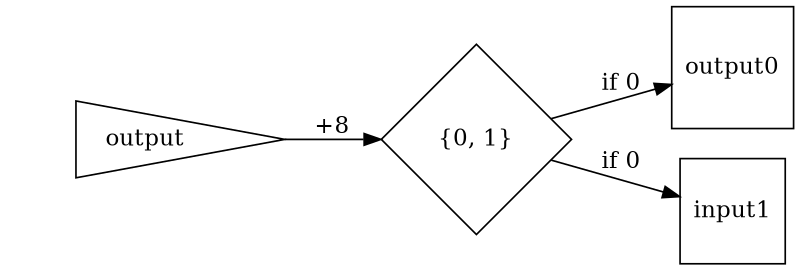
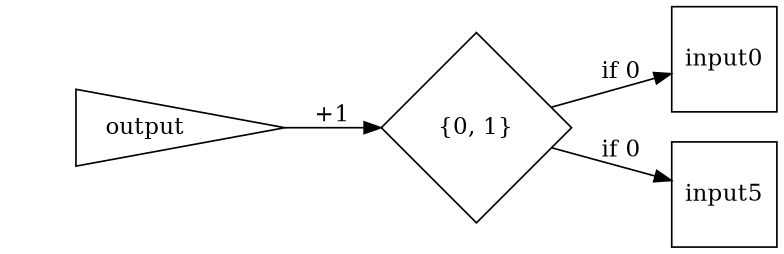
node "output0": label "output0" -> "input0"
edge "output" -> "{0, 1}": label "+8" -> "+1"
node "input1": label "input1" -> "input5"
